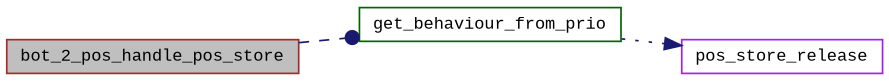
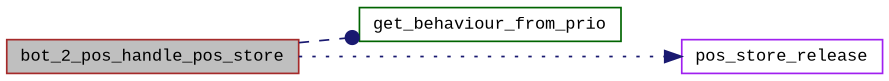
edge "get_behaviour_from_prio" -> "pos_store_release": now "bot_2_pos_handle_pos_store" -> "pos_store_release"
